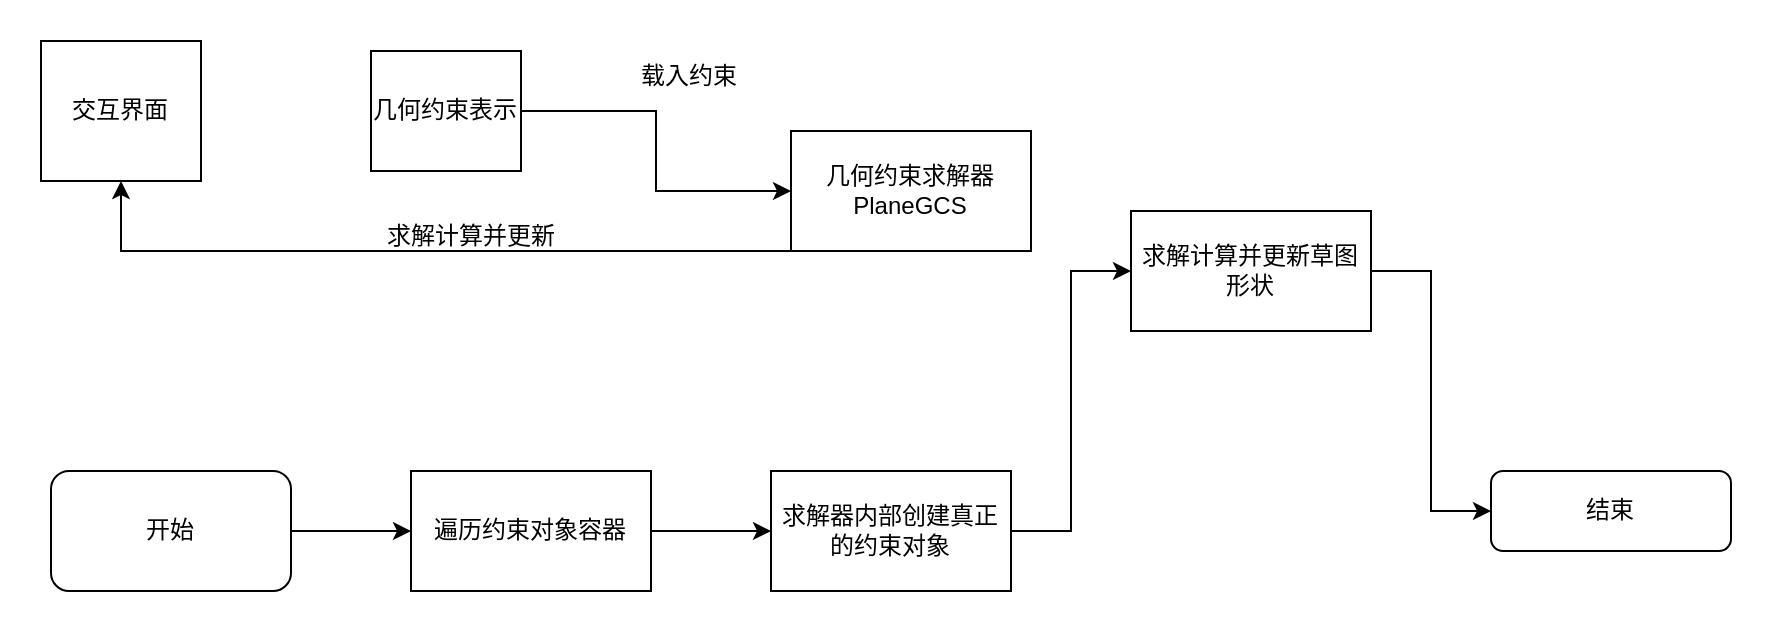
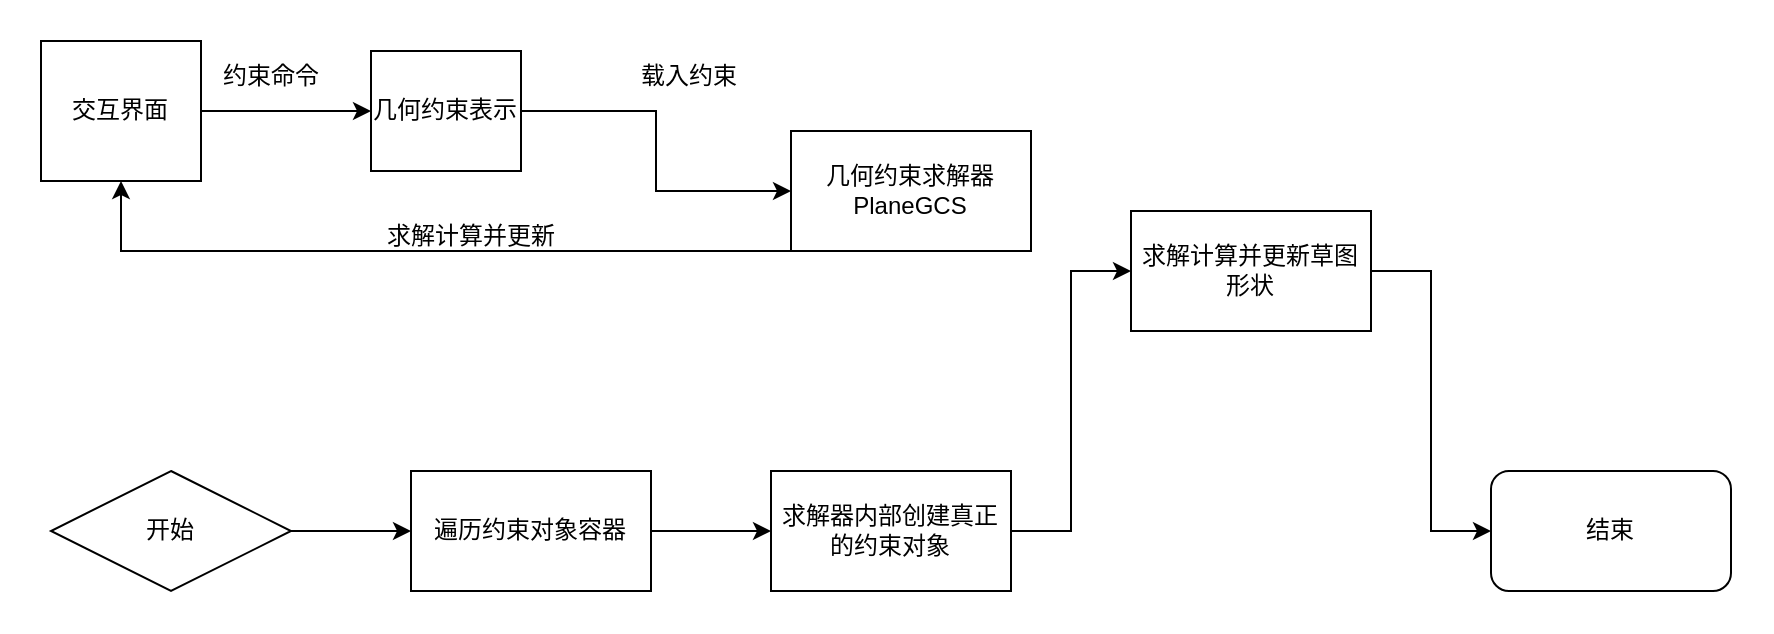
node "约束命令": added
edge "交互界面" -> "几何约束表示": added
node "结束": size 240x80 -> 240x120
node "开始": shape rounded rectangle -> diamond
